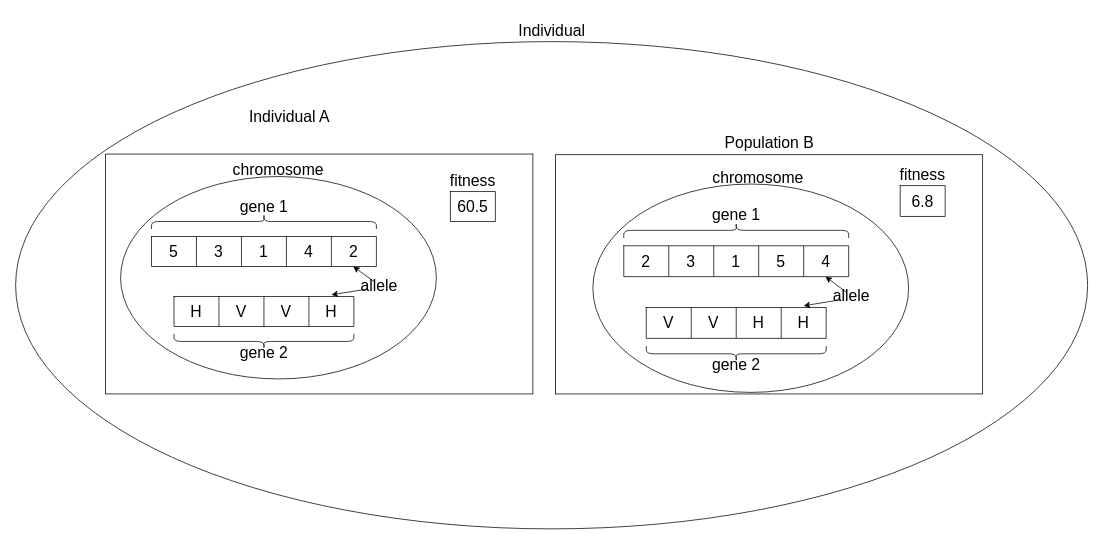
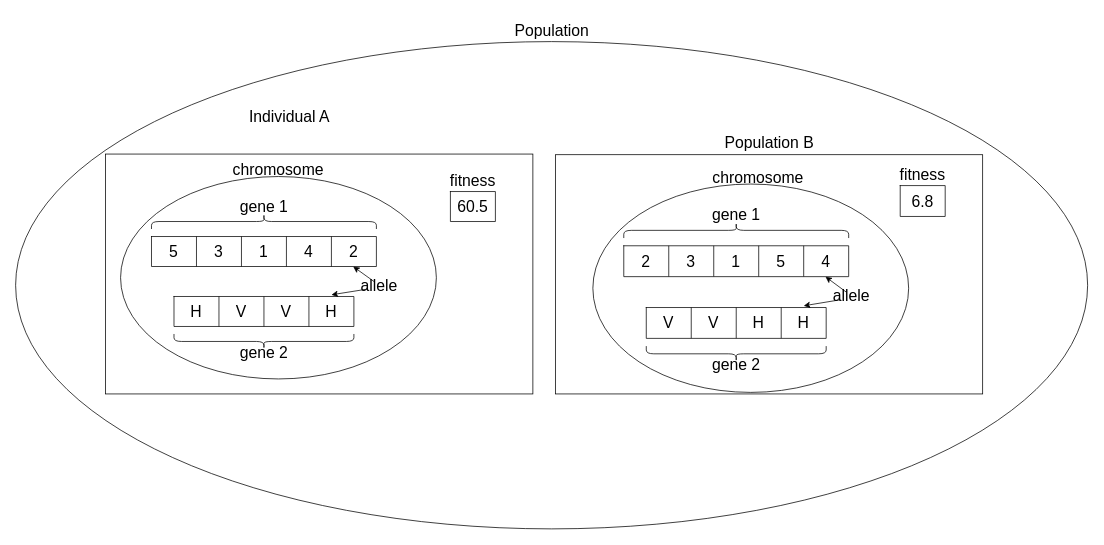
node "Individual": label "Individual" -> "Population"
